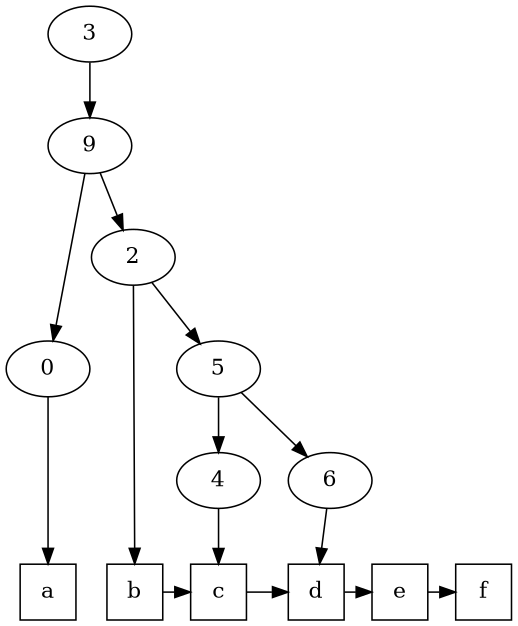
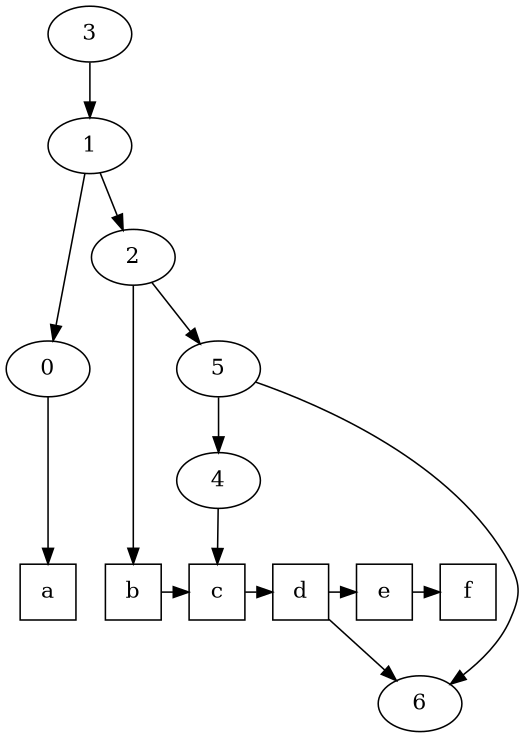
node "9": label "9" -> "1"
edge "6" -> "d": reversed
